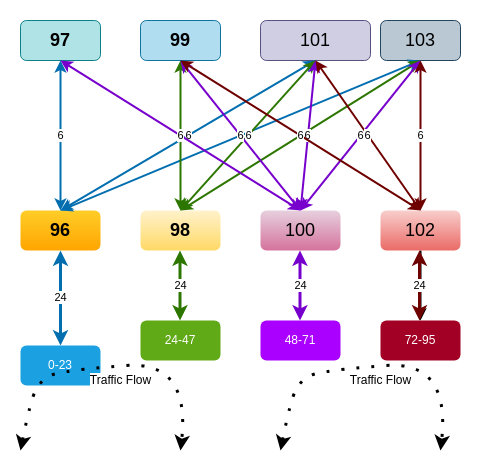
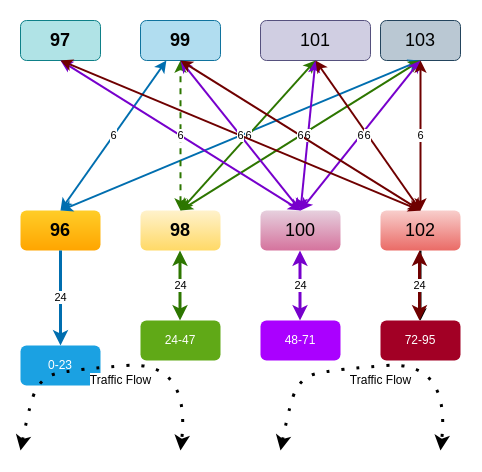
edge "99" -- "98": style solid -> dashed
edge "97" -- "102": added, label "6"
edge "101" -- "96": now "99" -- "96"
edge "97" -- "96": removed, label "6"
edge "96" -- "0-23": arrowhead classic -> none
